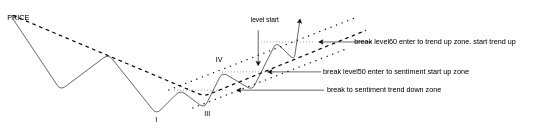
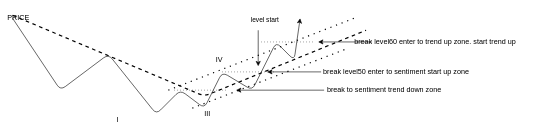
node "I": moved (156, 120) -> (117, 120)
